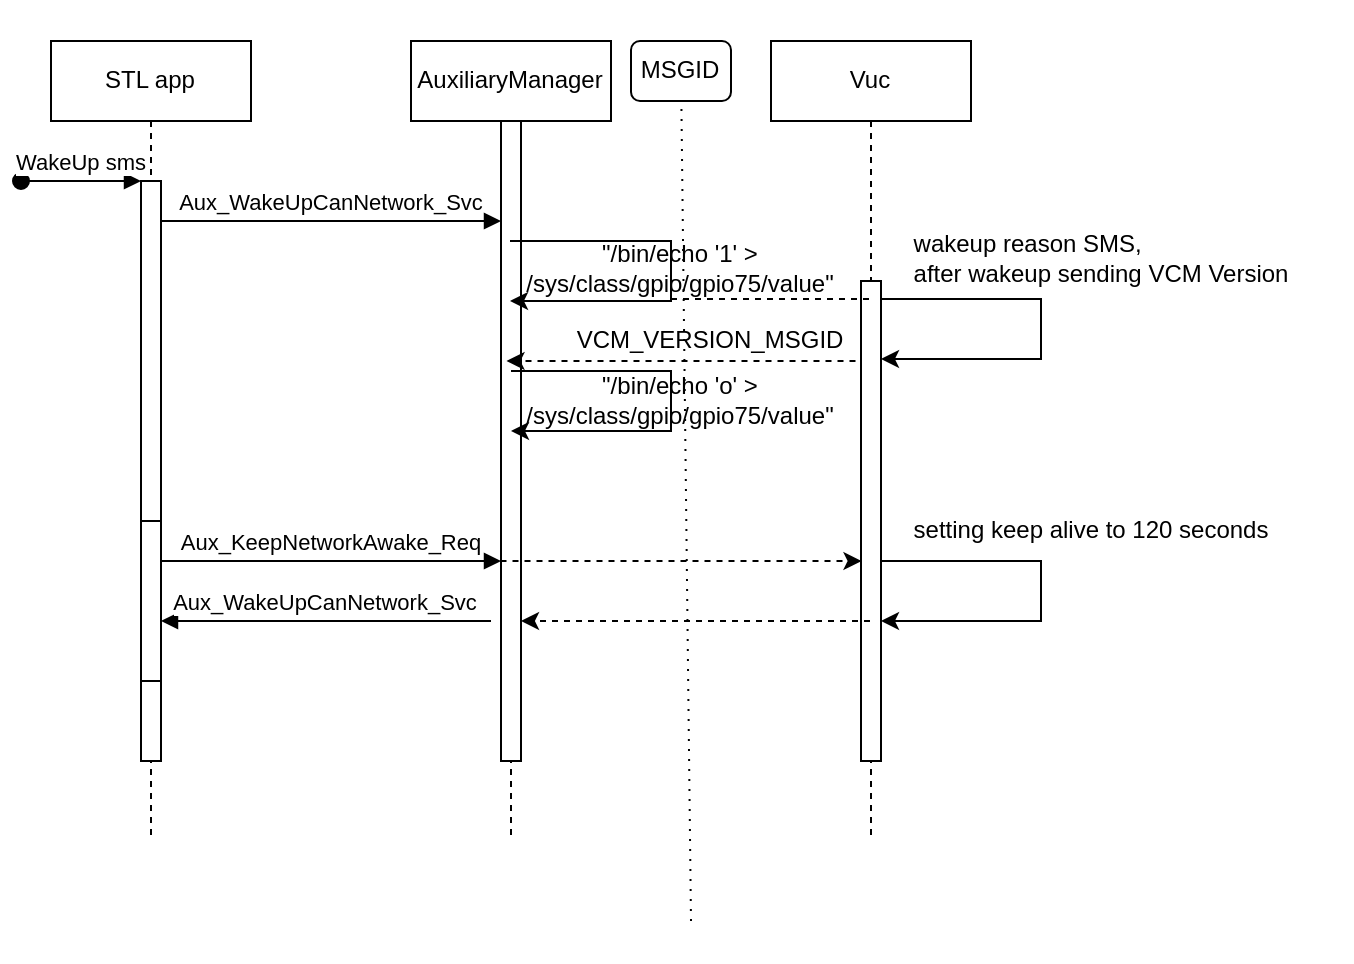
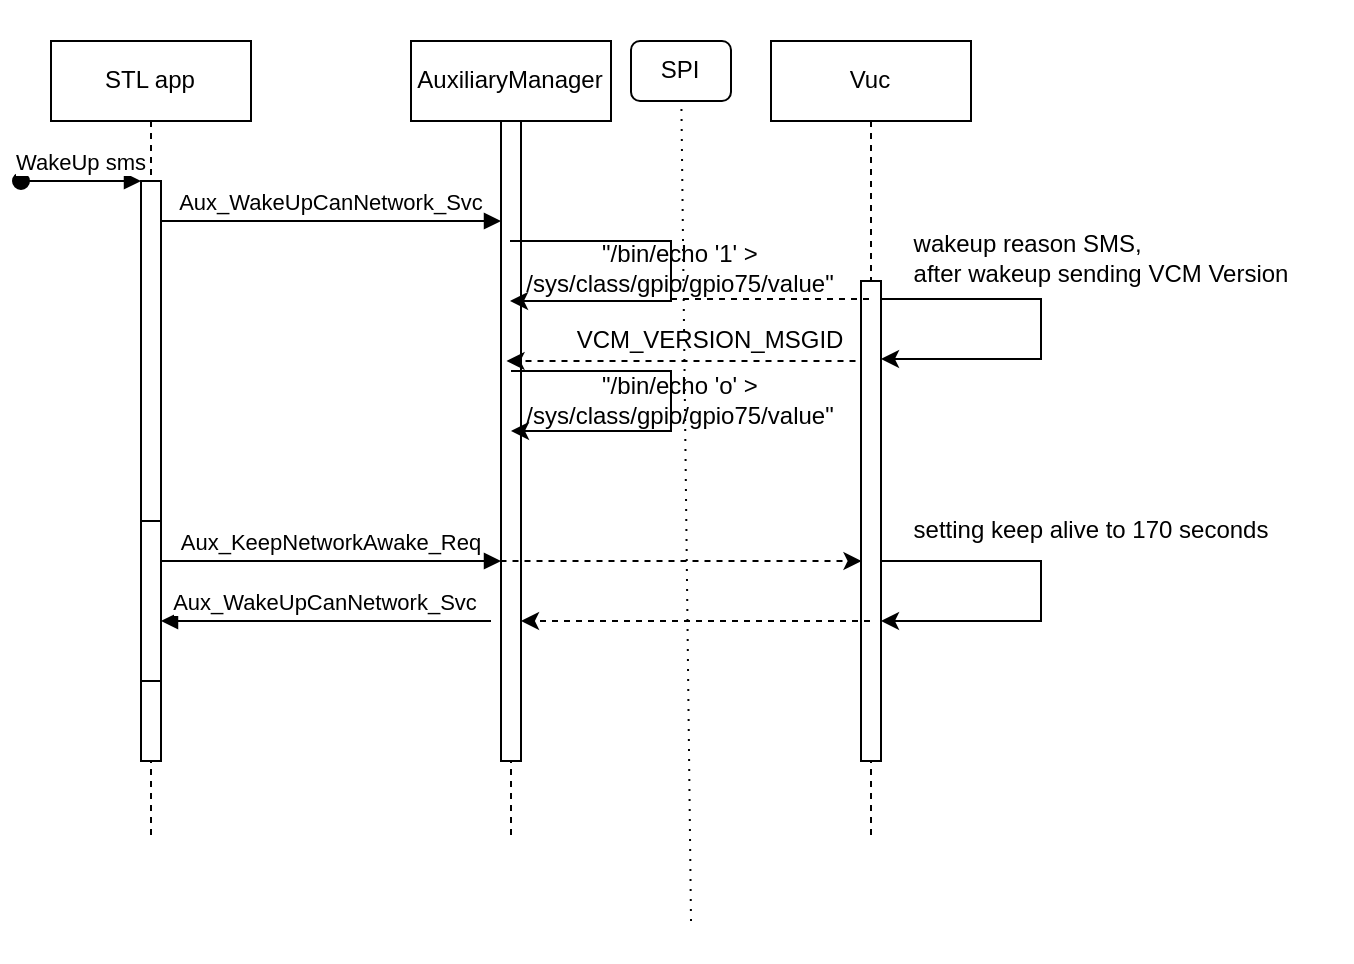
node "MSGID": label "MSGID" -> "SPI"
node "setting keep alive to 120 seconds": label "setting keep alive to 120 seconds" -> "setting keep alive to 170 seconds"
